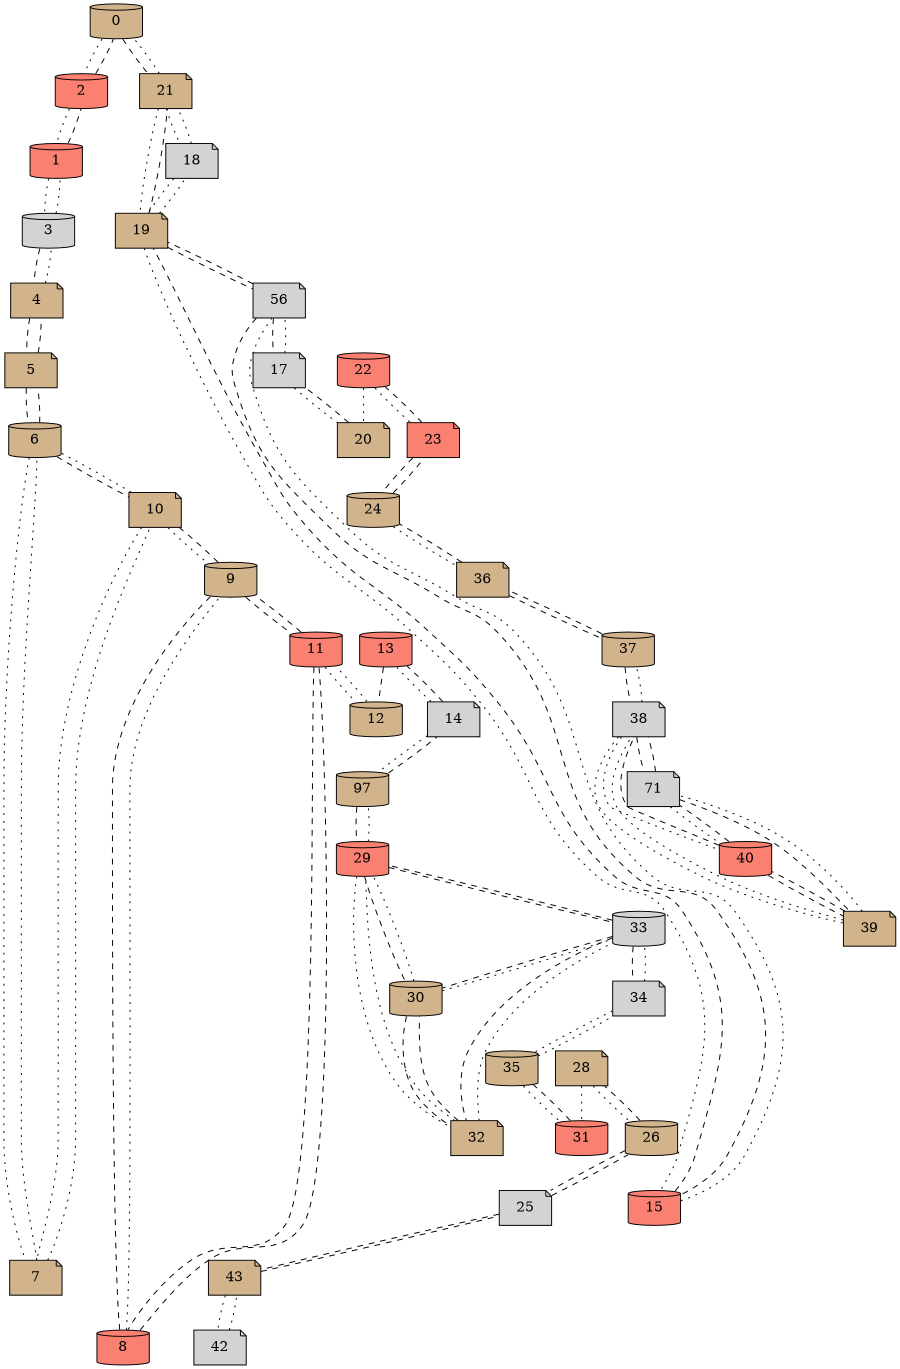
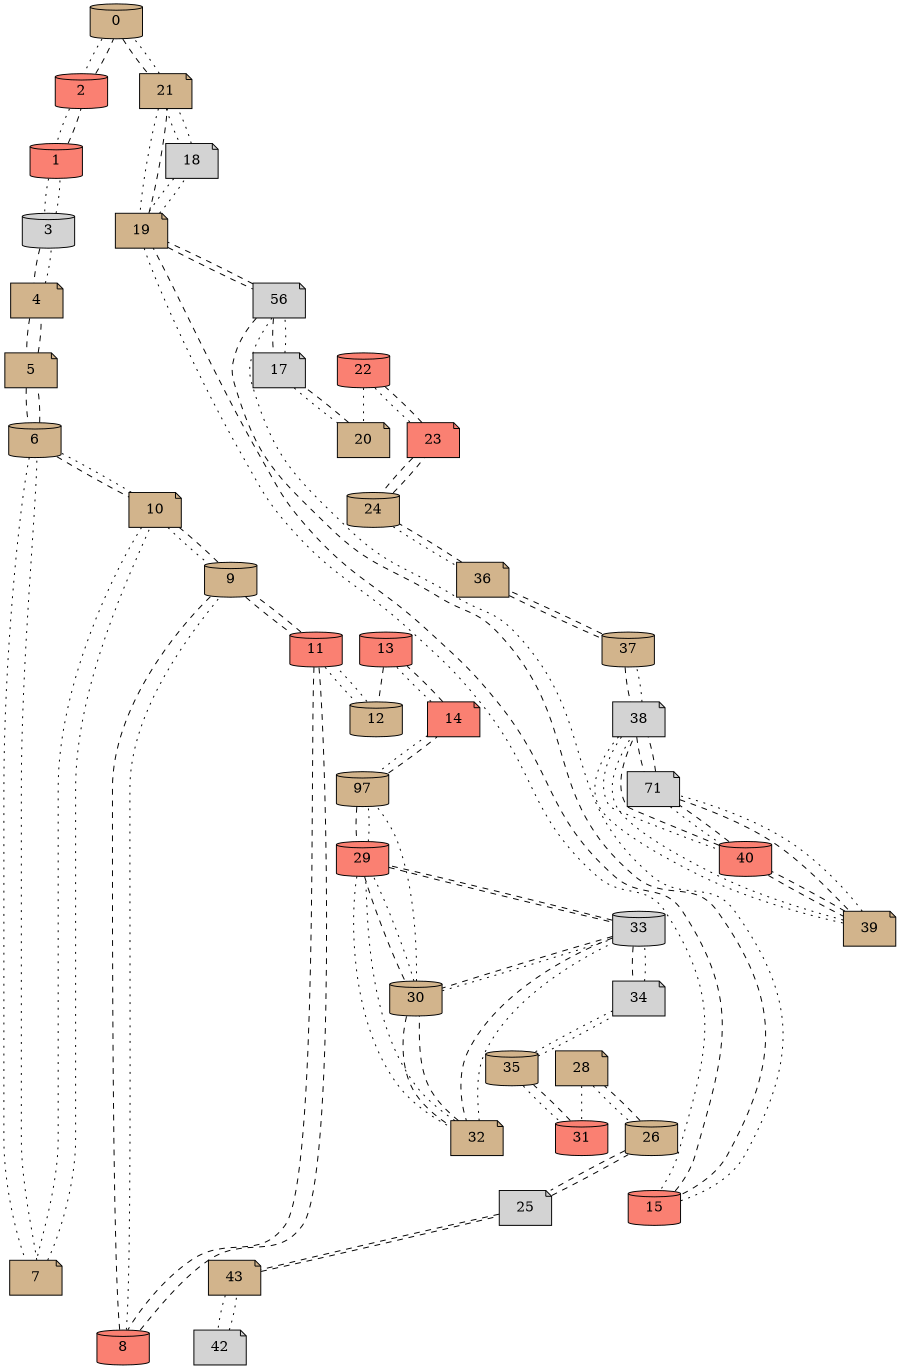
node "14": fillcolor lightgrey -> salmon
edge "97" -- "30": added
